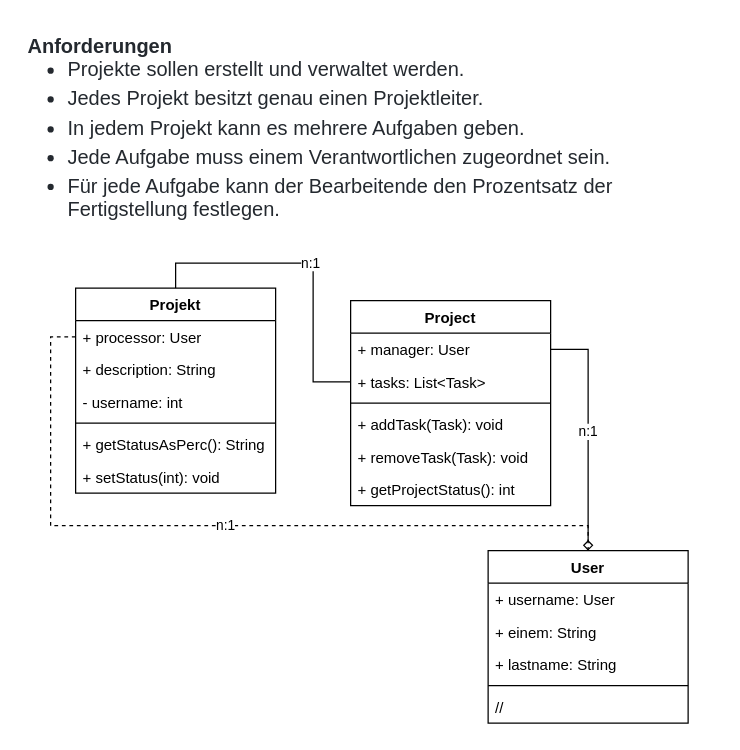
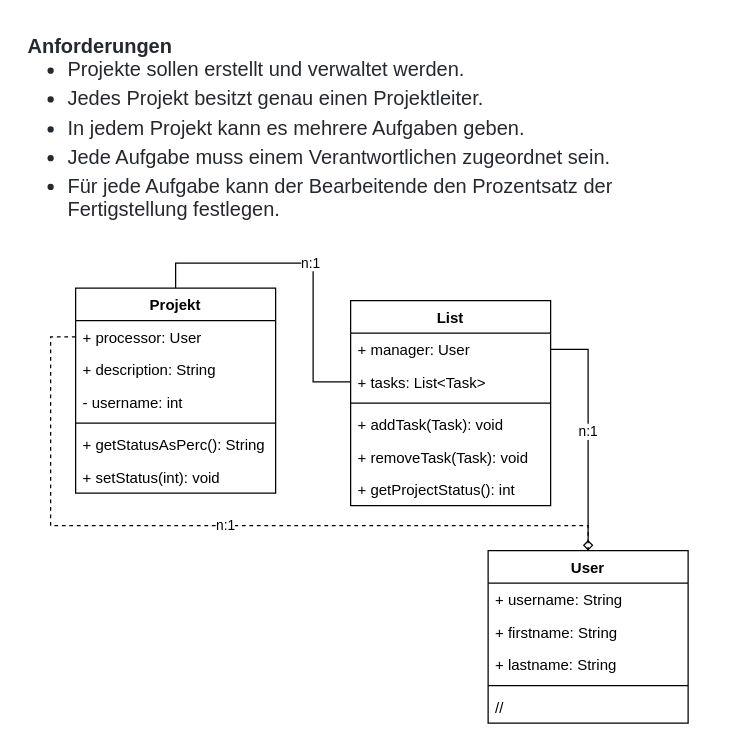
node "Project": label "Project" -> "List"
node "+ username: User": label "+ username: User" -> "+ username: String"
node "+ einem: String": label "+ einem: String" -> "+ firstname: String"
